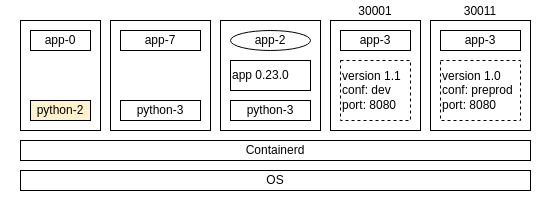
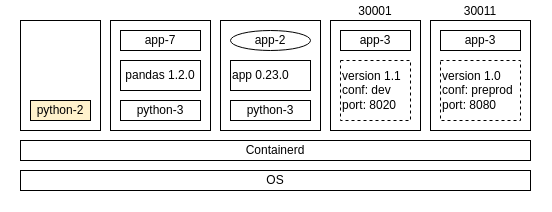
node "app-0": removed
node "pandas 1.2.0": added
node "version 1.1 conf: dev port: 8080": label "version 1.1 conf: dev port: 8080" -> "version 1.1 conf: dev port: 8020"
